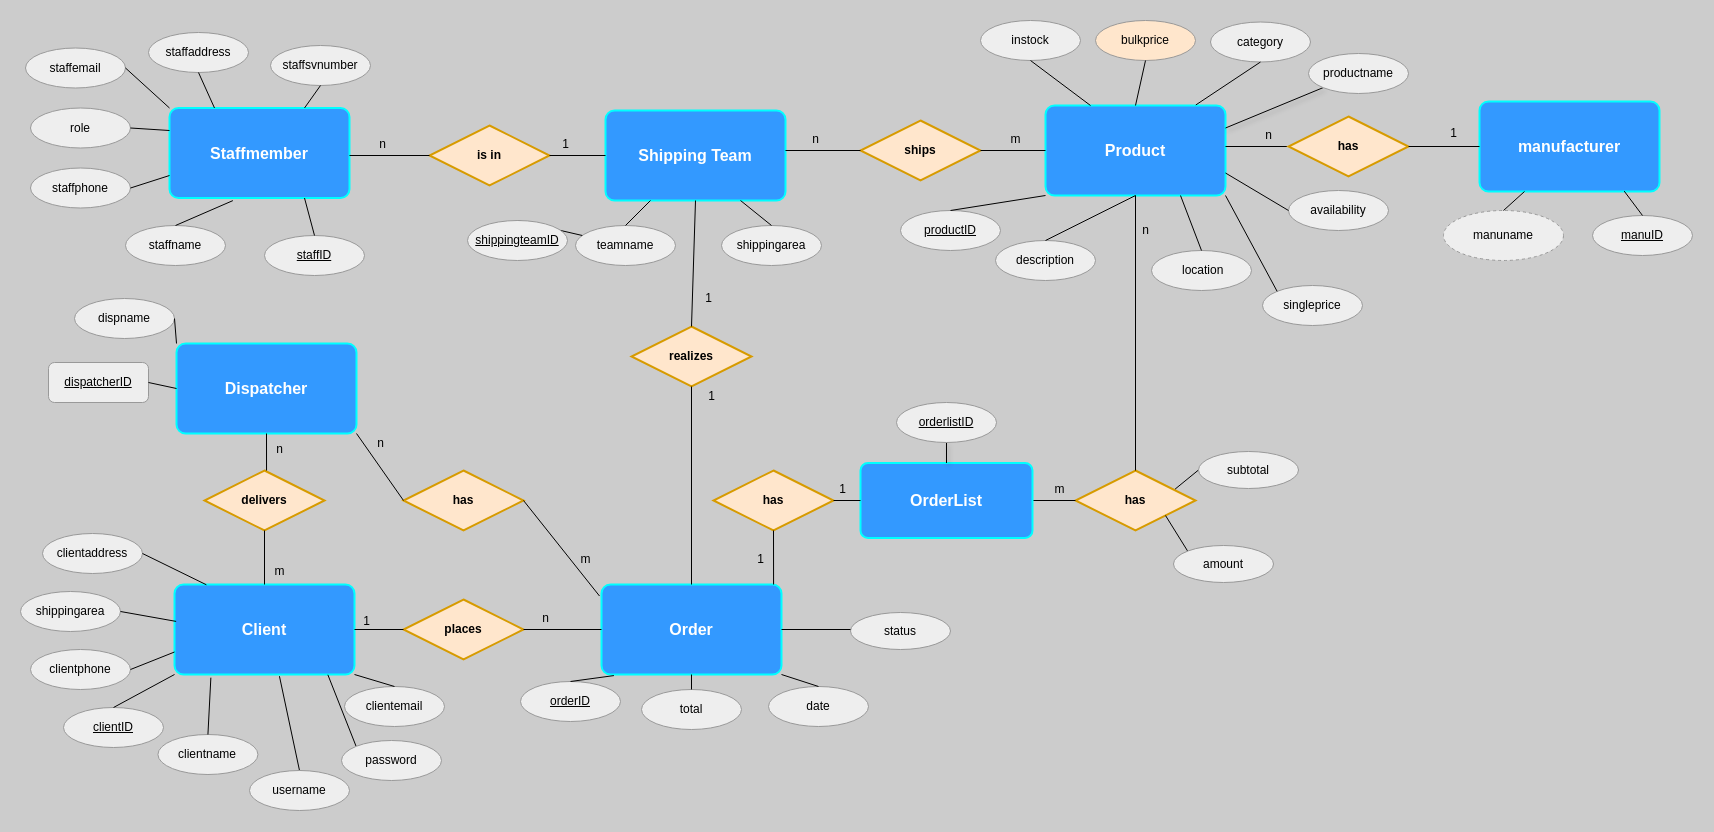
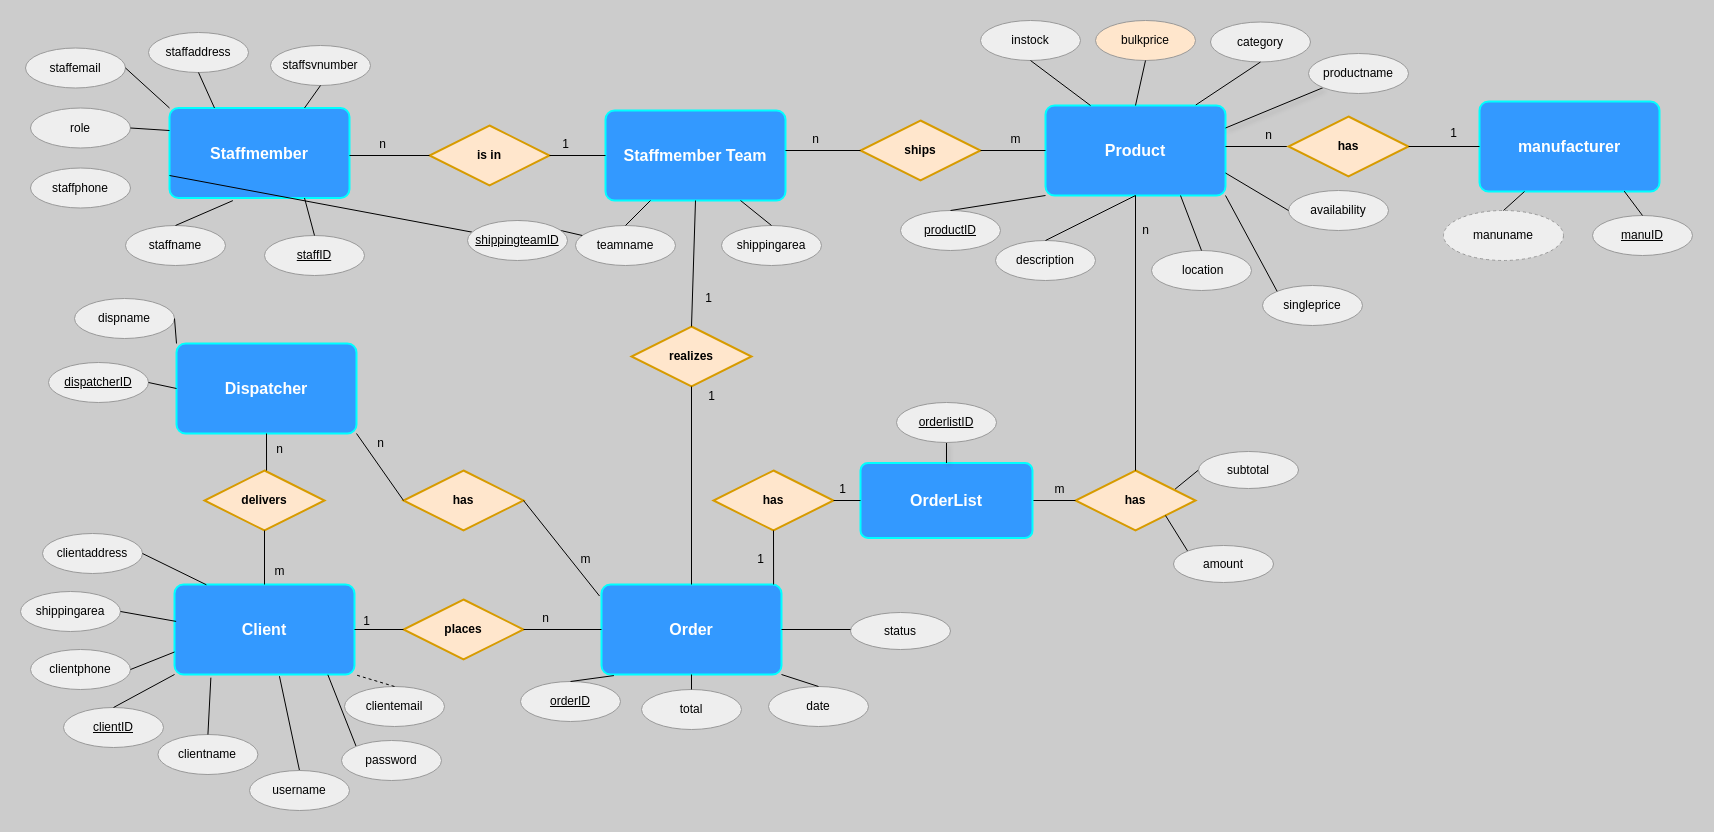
node "Shipping Team": label "Shipping Team" -> "Staffmember Team"
edge "Staffmember" -- "staffphone": now "Staffmember" -- "shippingteamID"
node "dispatcherID": shape rounded rectangle -> ellipse
edge "Client" -- "clientemail": style solid -> dashed
